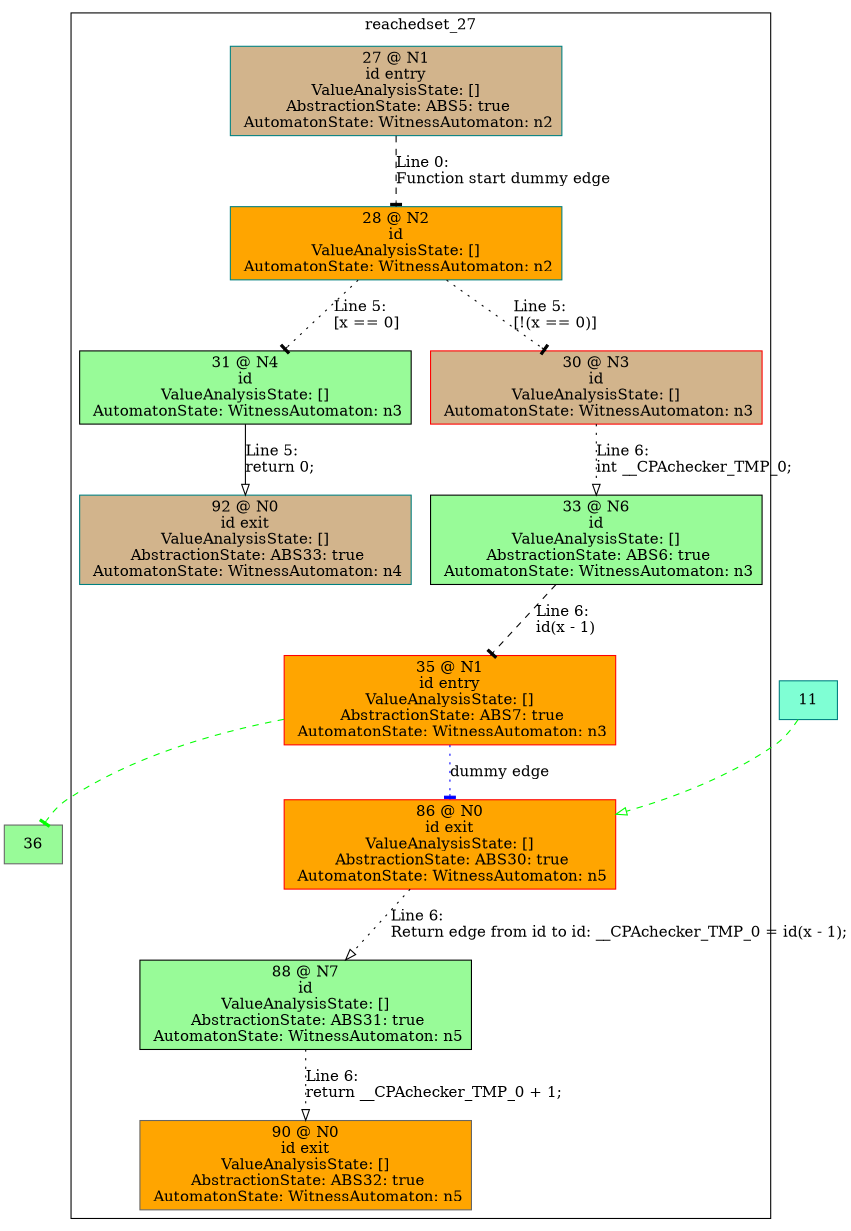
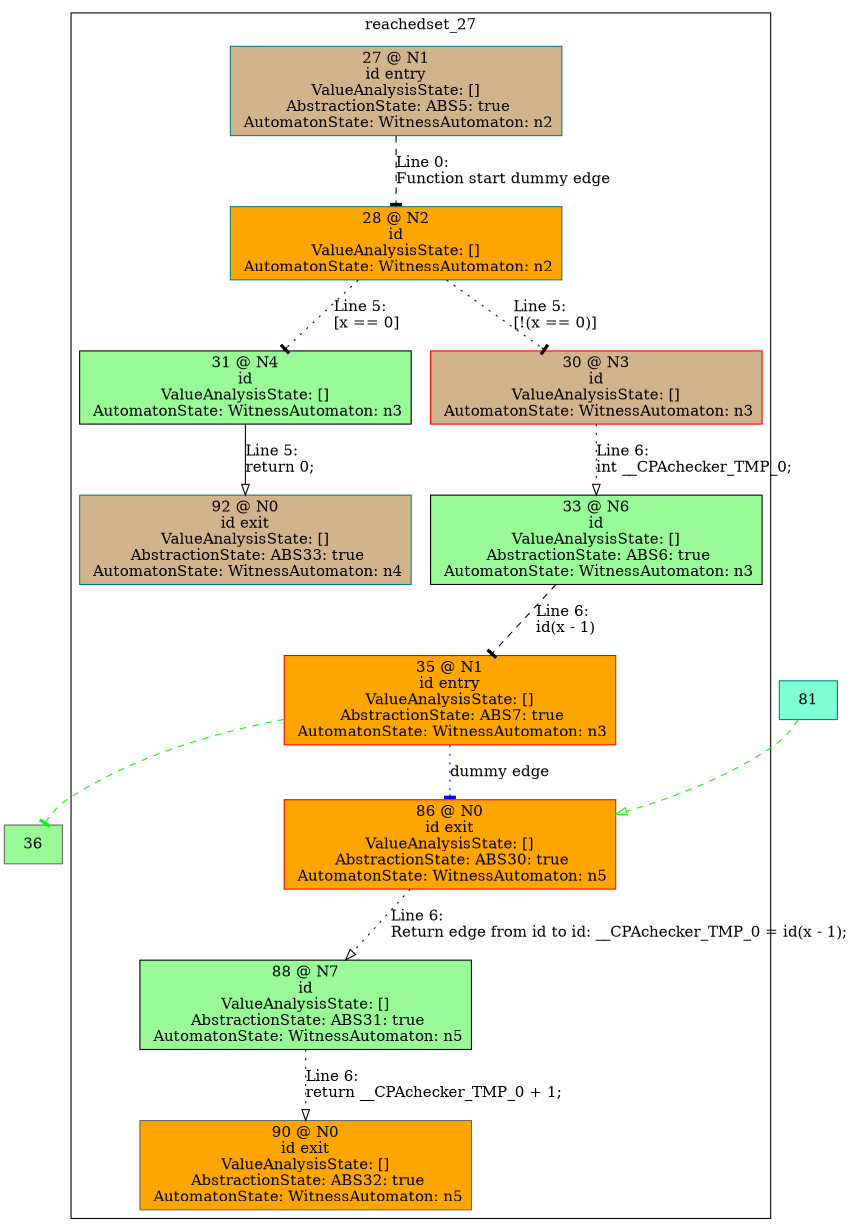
node "11": label "11" -> "81"
